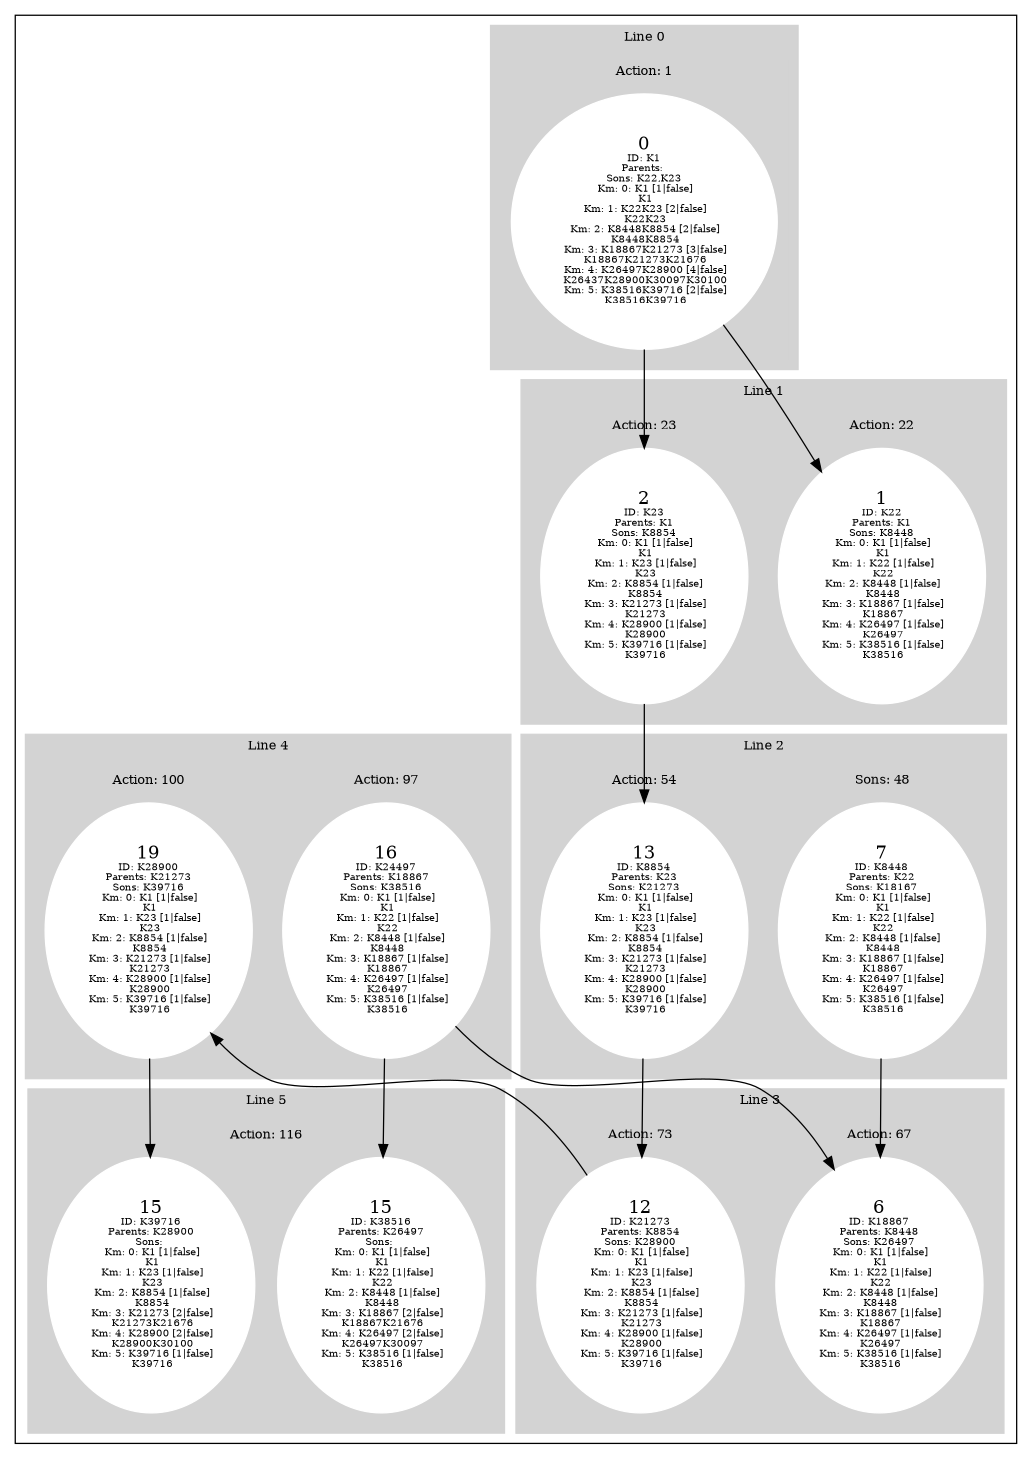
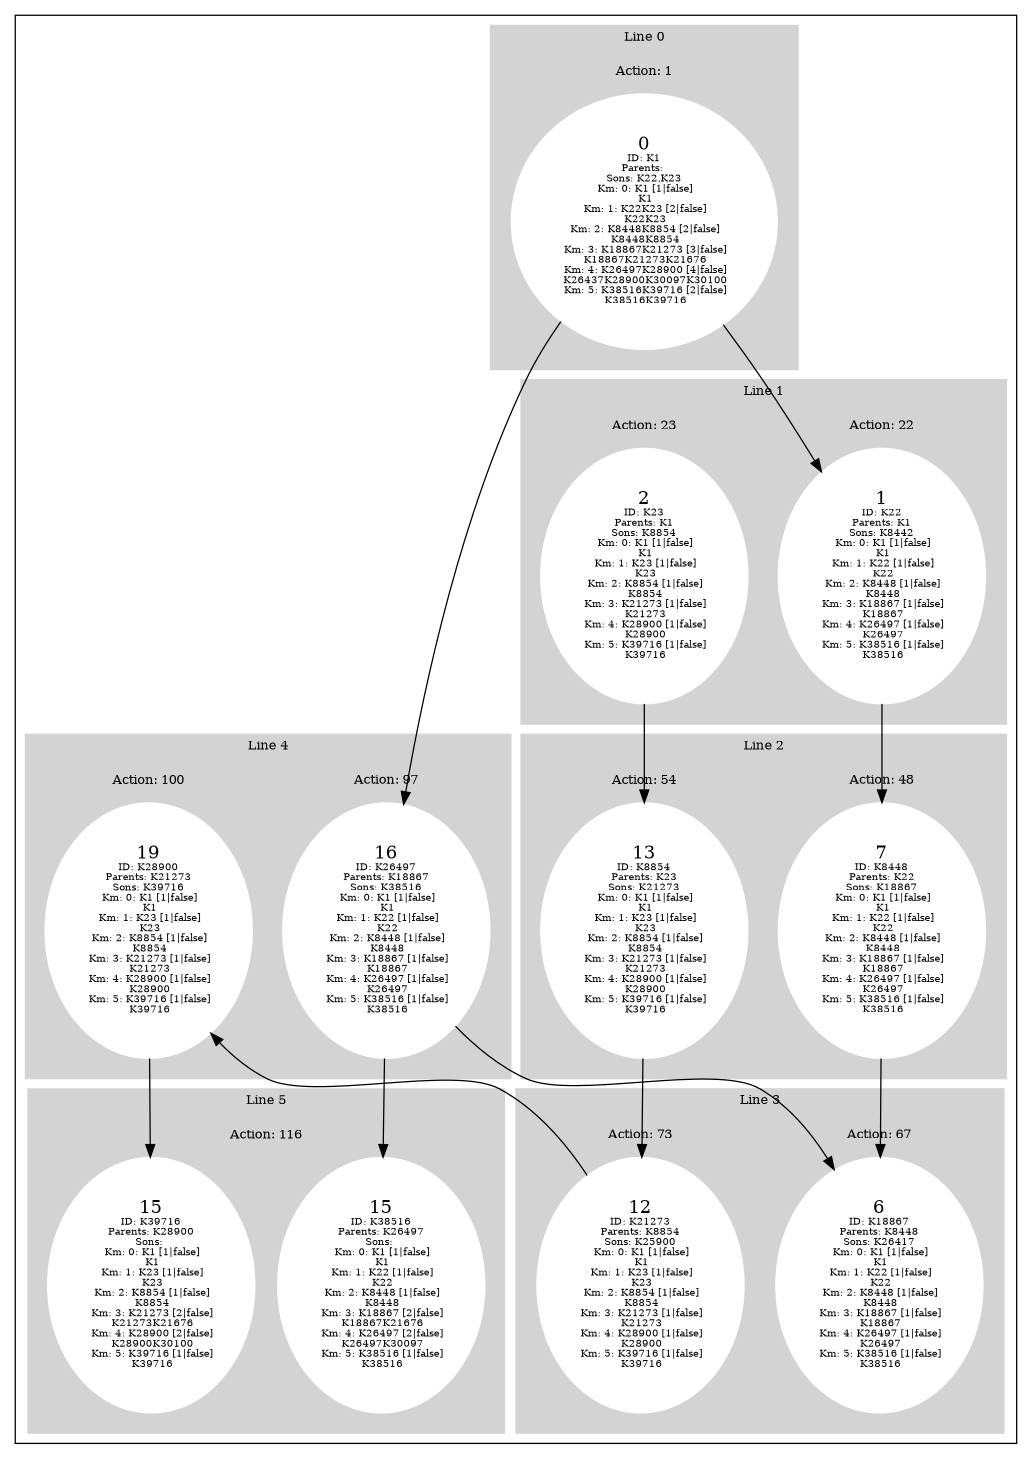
edge "0" -> "2": now "0" -> "16"
node "1": text "Sons: K8448" -> "Sons: K8442"
edge "1" -> "7": added
cluster "Sons: 48": label "Sons: 48" -> "Action: 48"
node "16": text "ID: K24497" -> "ID: K26497"
node "7": text "Sons: K18167" -> "Sons: K18867"
node "12": text "Sons: K28900" -> "Sons: K25900"
node "6": text "Sons: K26497" -> "Sons: K26417"
